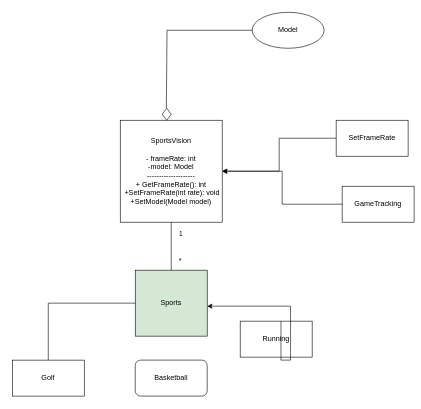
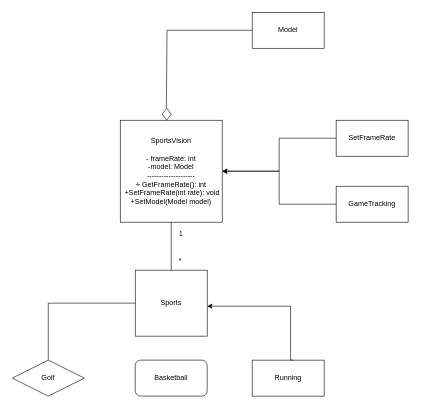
node "Model": shape ellipse -> rectangle
node "GameTracking": moved (378, 204) -> (372, 204)
node "Sports": fillcolor #d5e8d4 -> #ffffff
node "Running": moved (276, 339) -> (288, 378)
node "Golf": shape rectangle -> diamond
